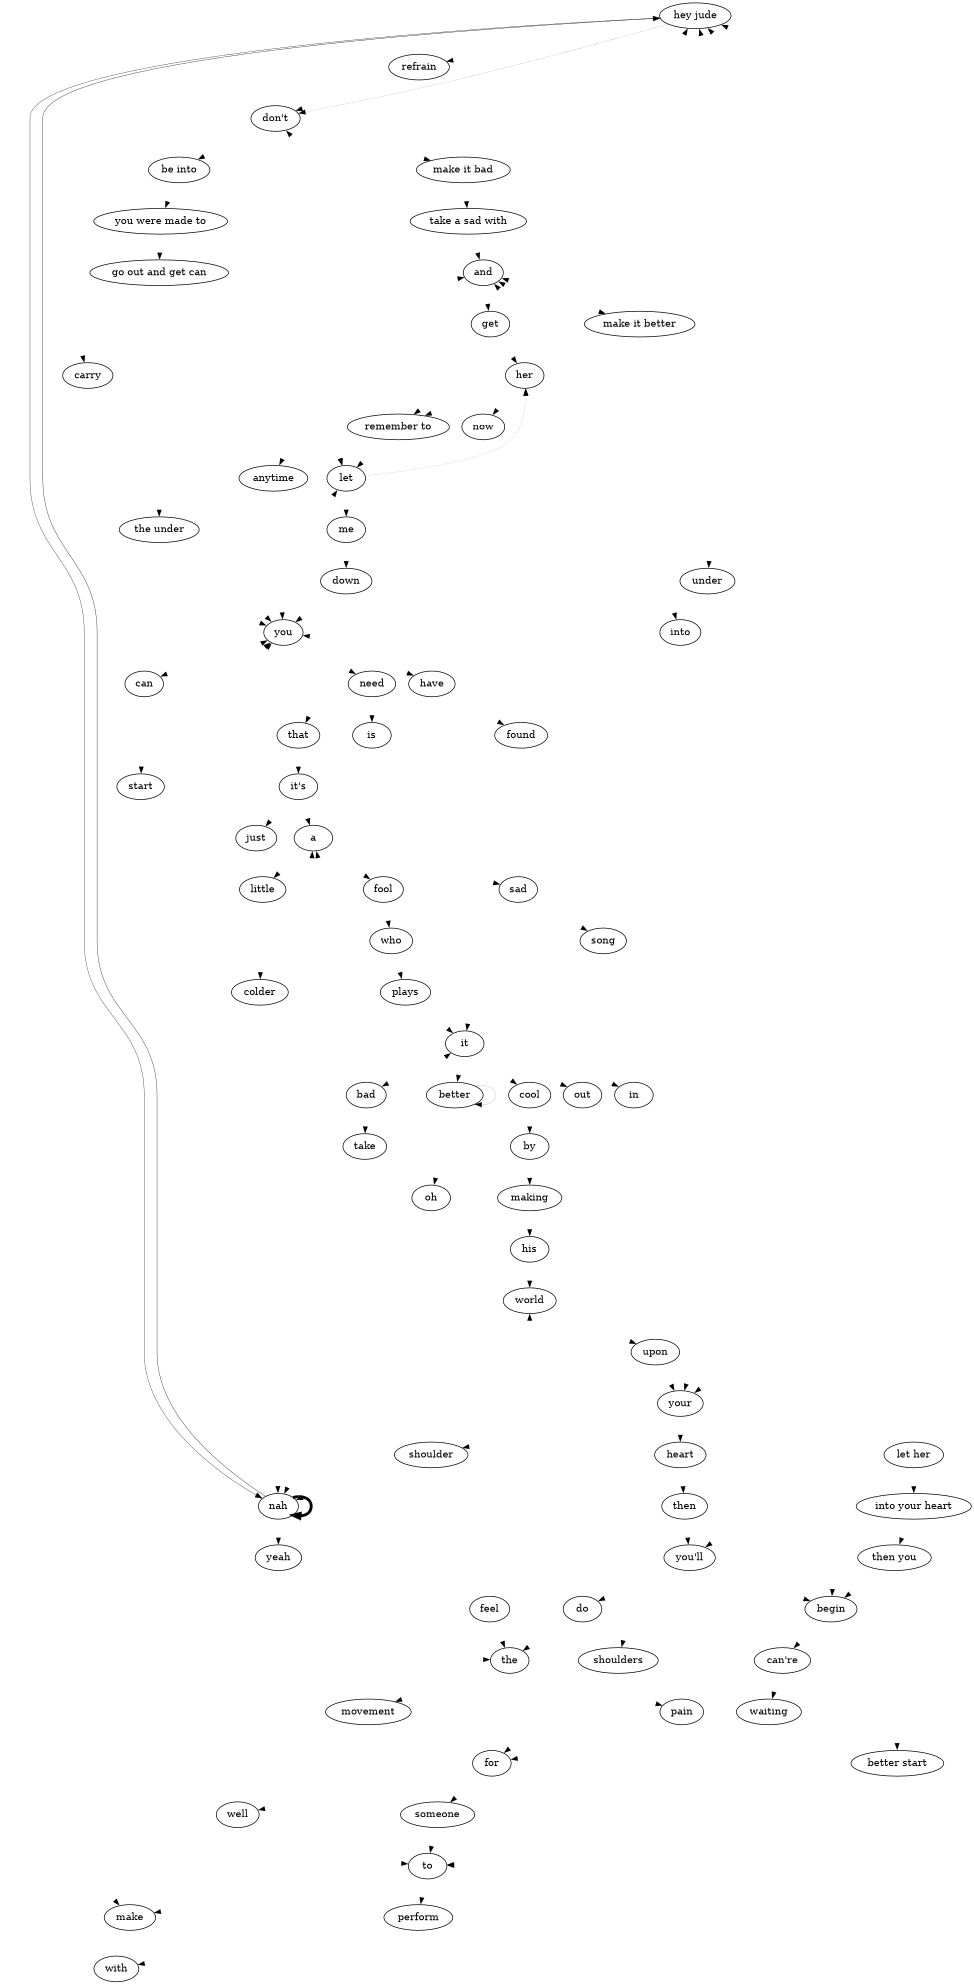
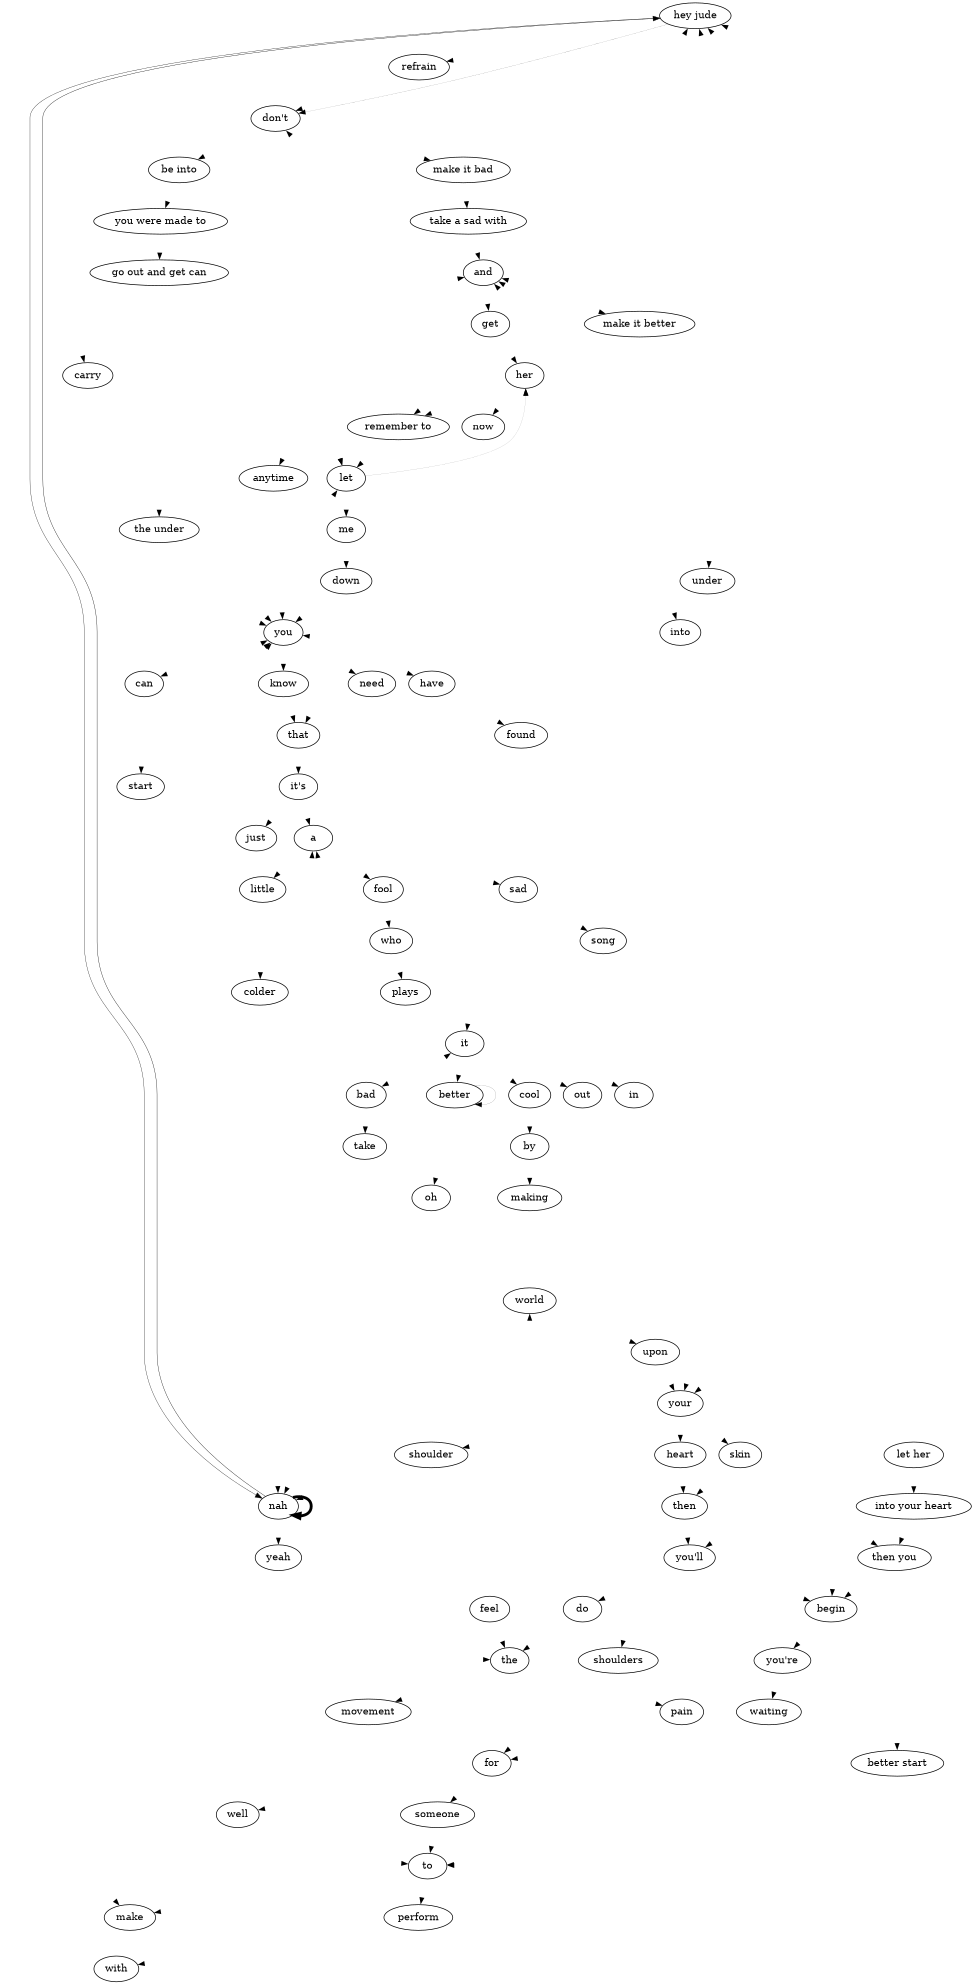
node "know": added
node "is": removed
edge "plays" -> "it": removed
node "his": removed
node "skin": added
node "can're": label "can're" -> "you're"
